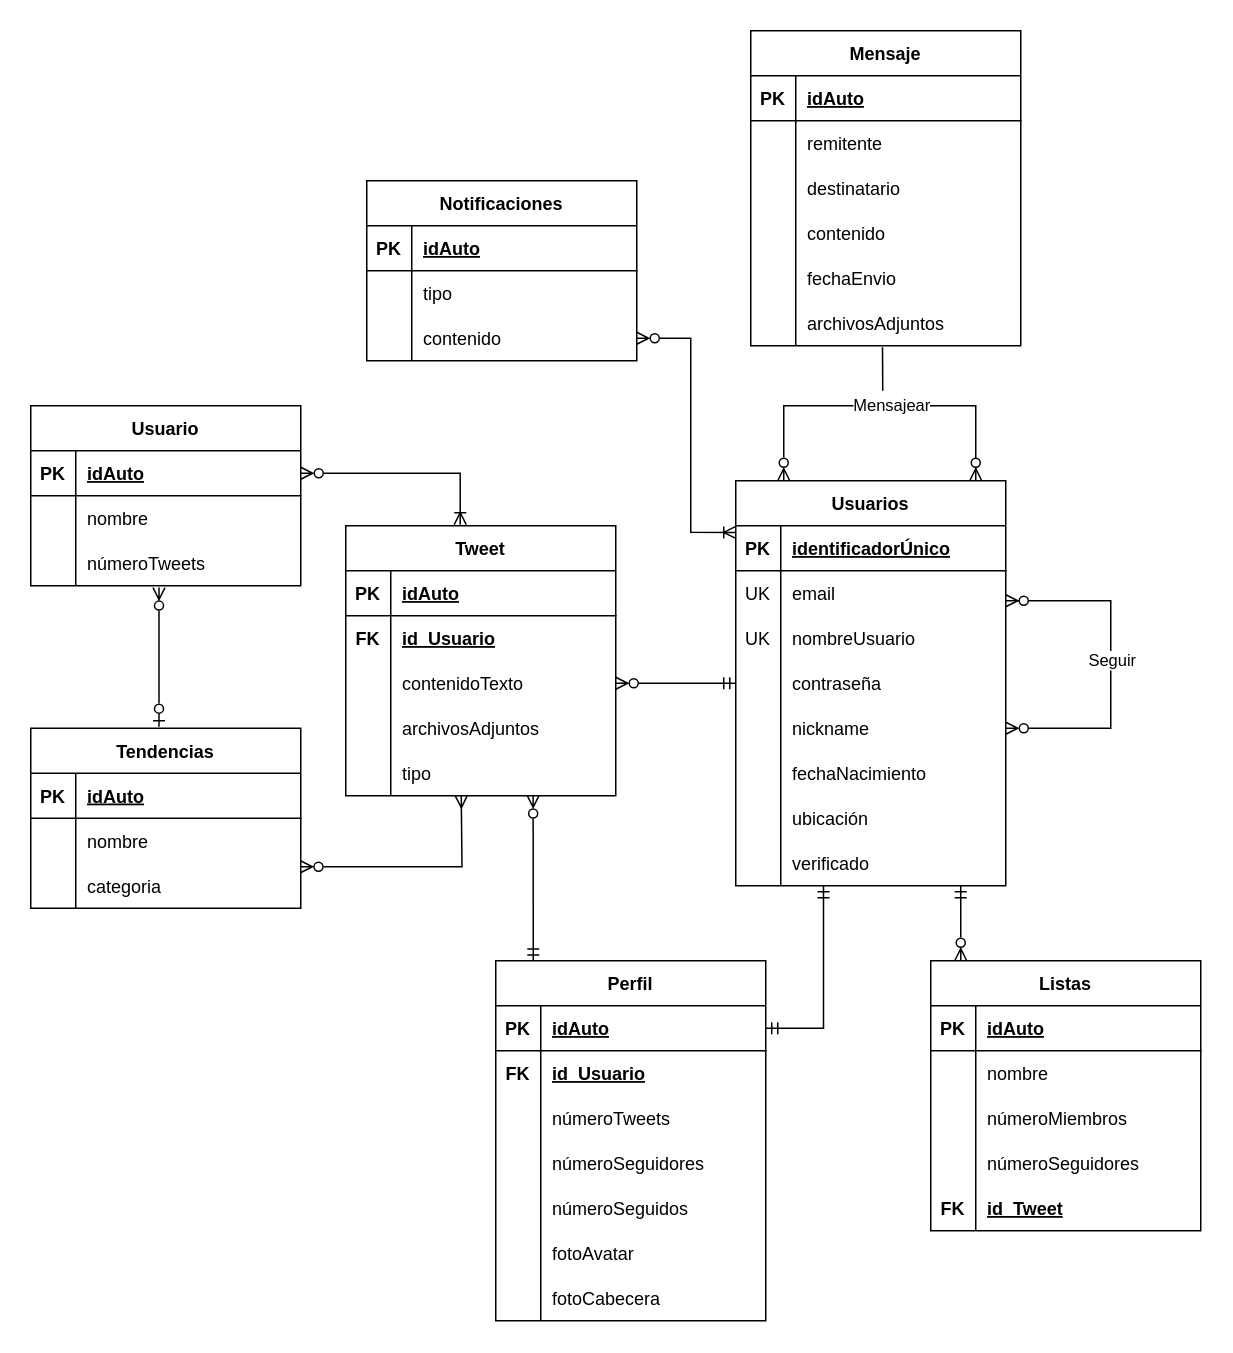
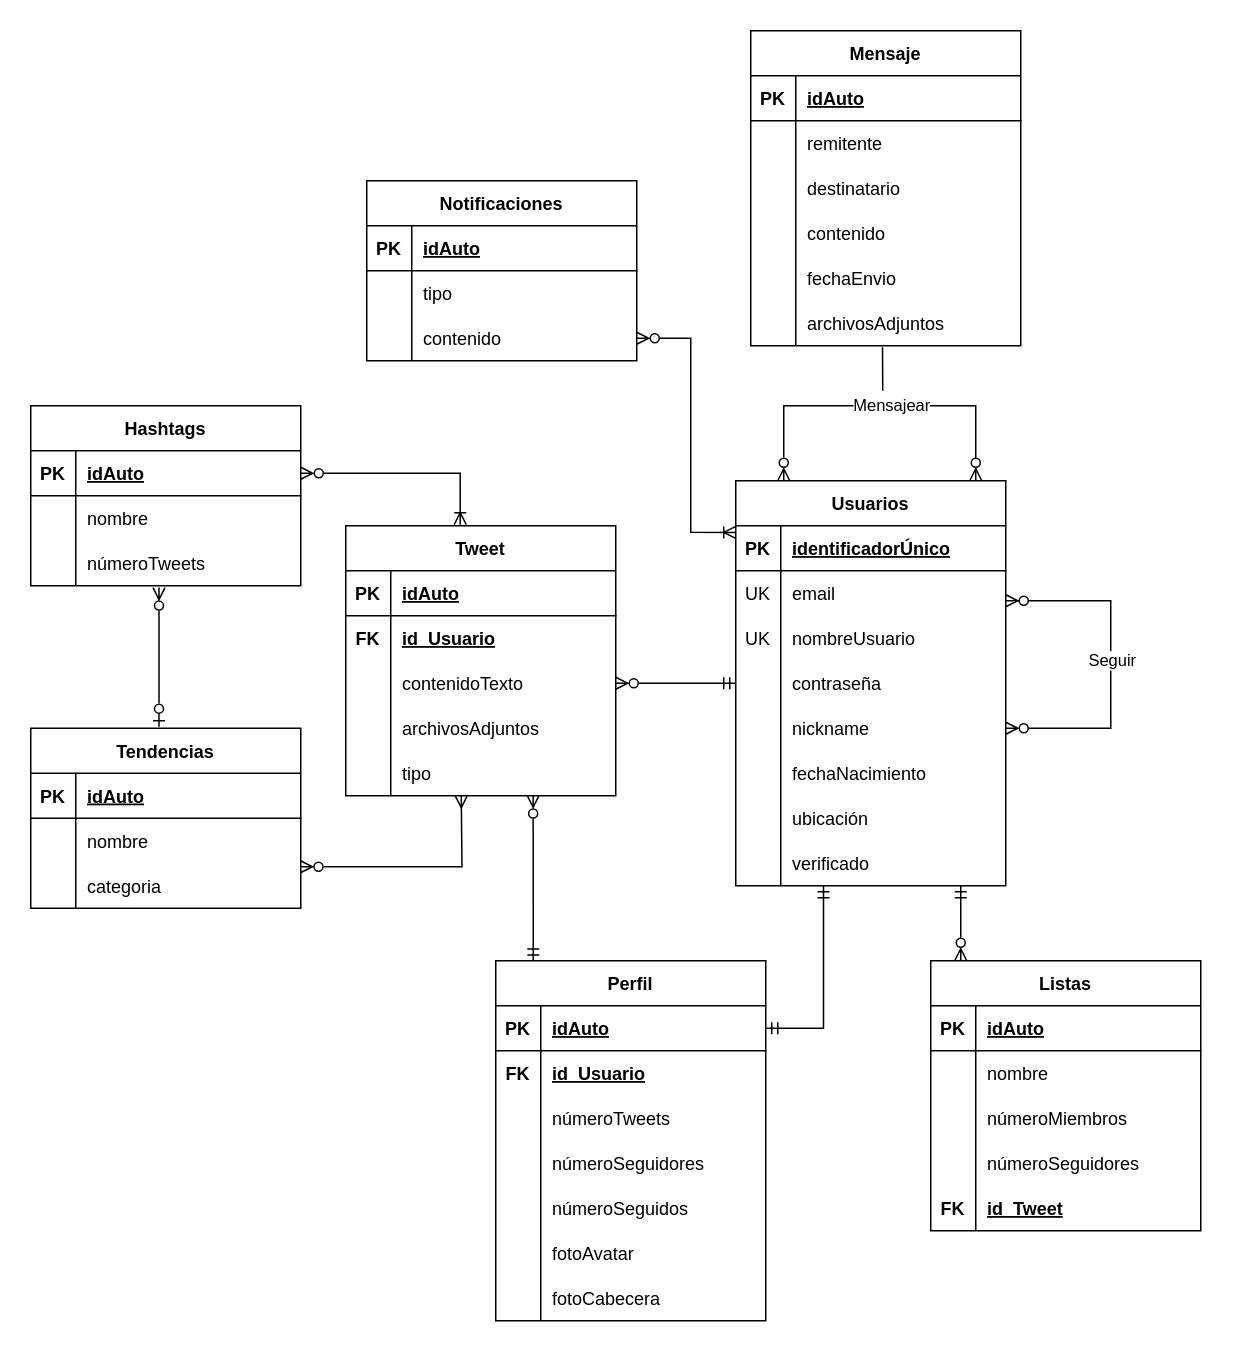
node "Usuario": label "Usuario" -> "Hashtags"
